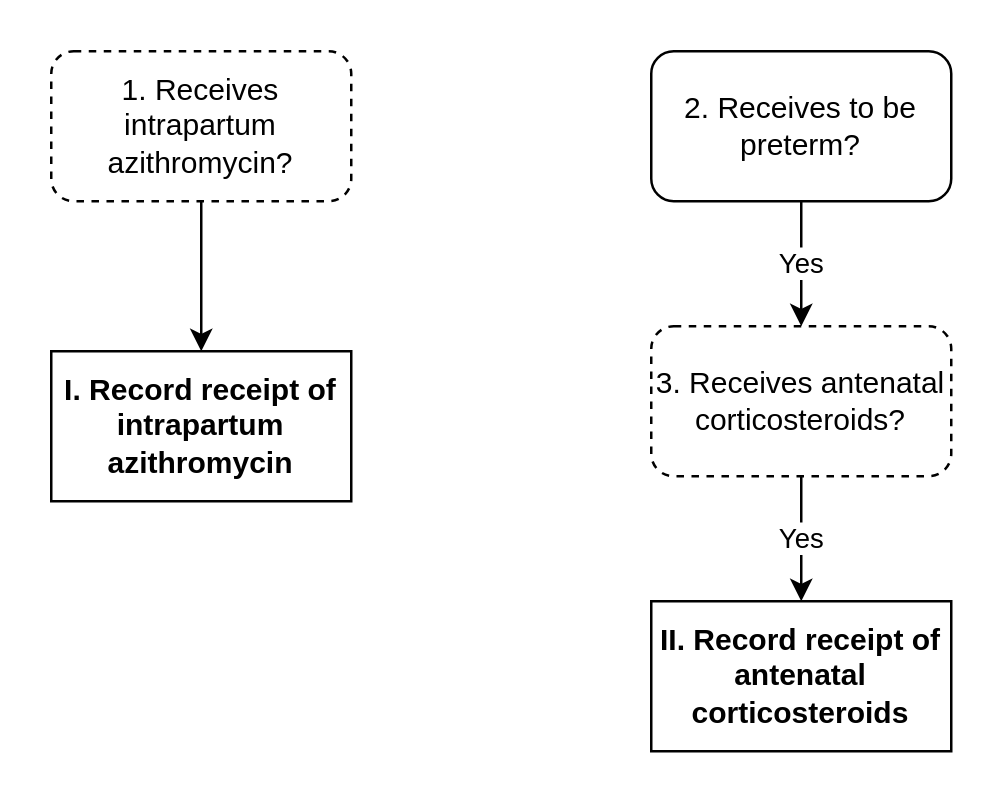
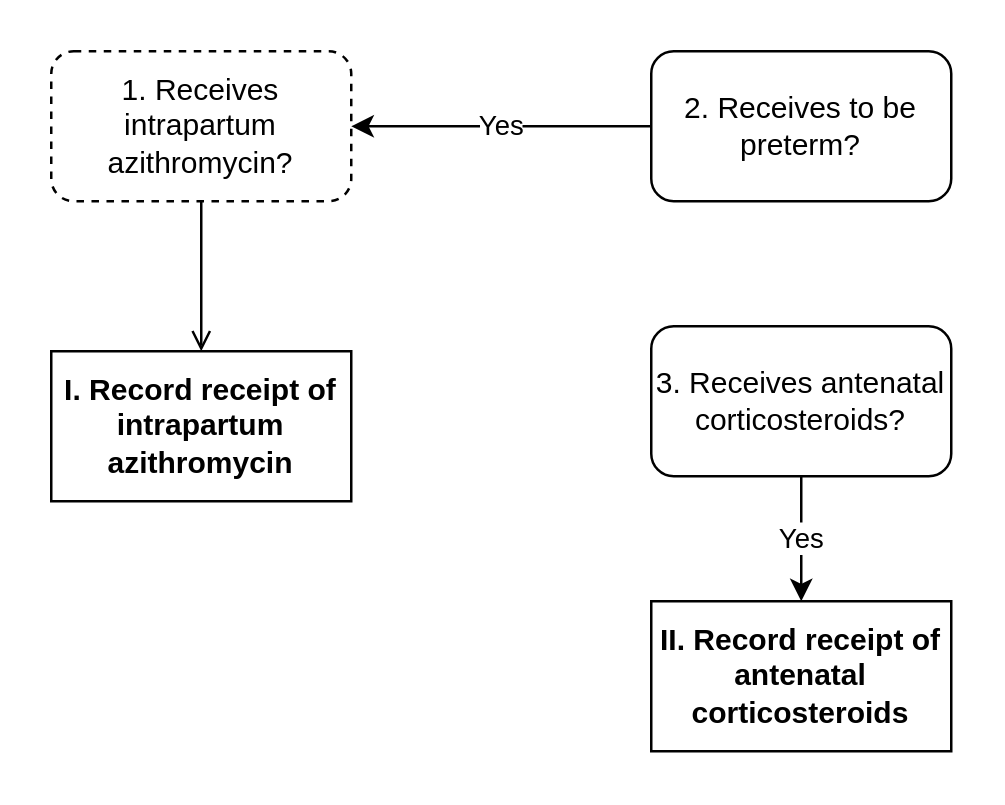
edge "2. Receives to be preterm?" -> "3. Receives antenatal corticosteroids?": now "2. Receives to be preterm?" -> "1. Receives intrapartum azithromycin?"
edge "1. Receives intrapartum azithromycin?" -> "I. Record receipt of intrapartum azithromycin": arrowhead classic -> open
node "3. Receives antenatal corticosteroids?": style dashed -> solid
